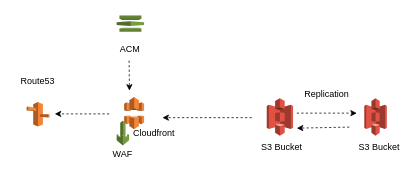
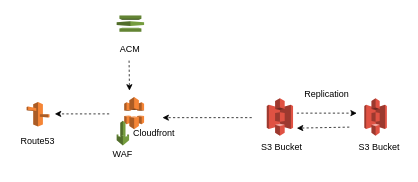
node "Route53": moved (38, 81) -> (38, 141)
